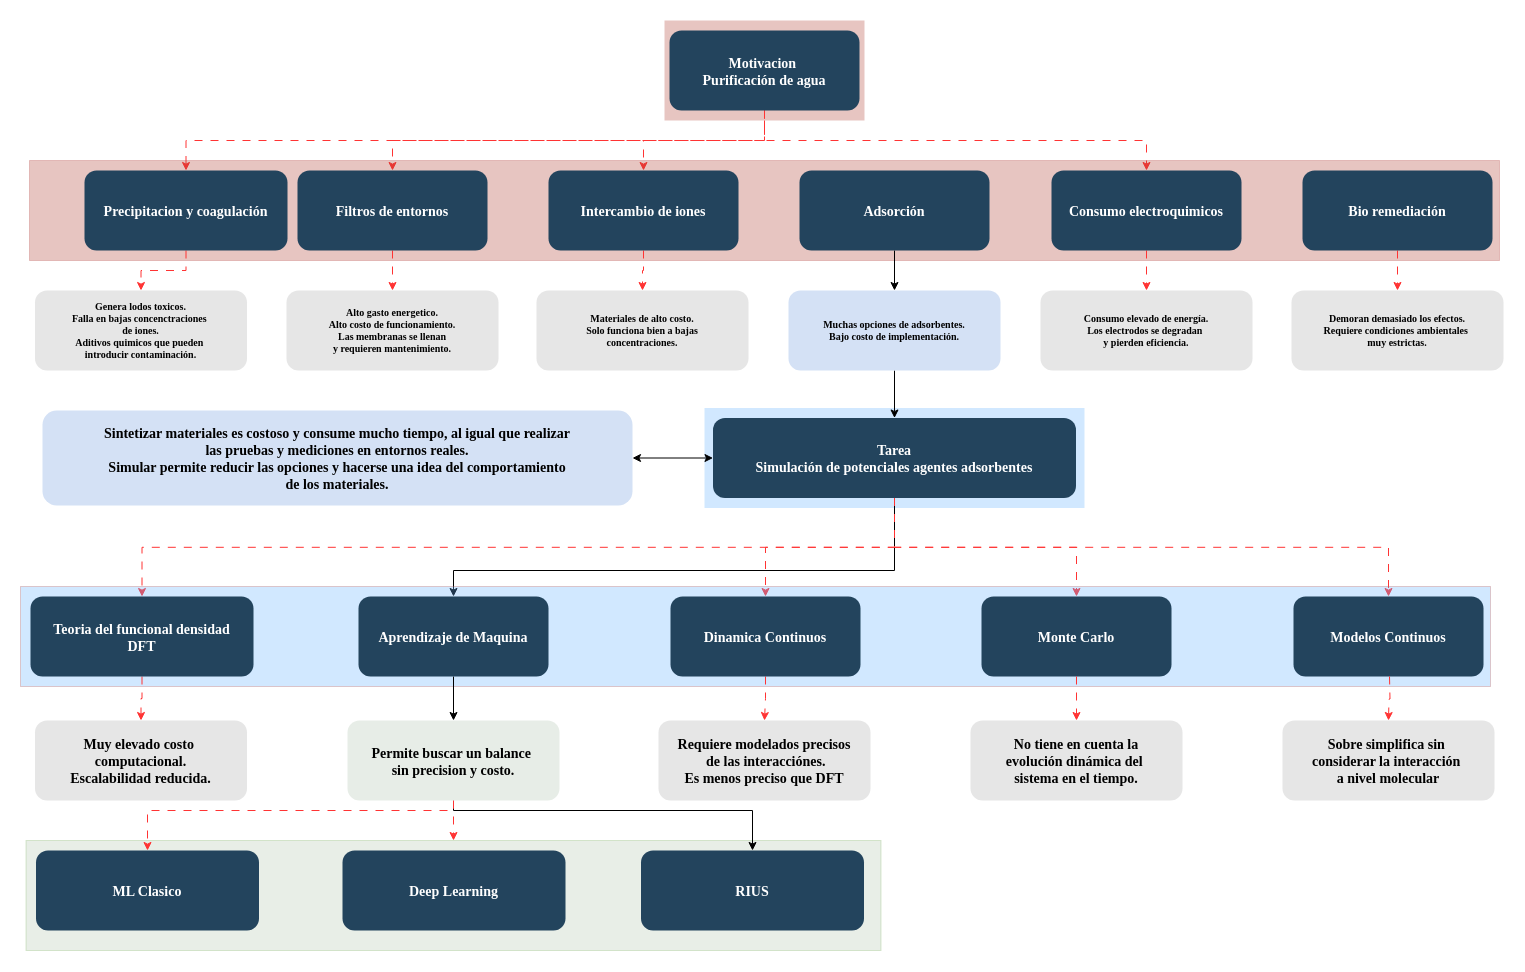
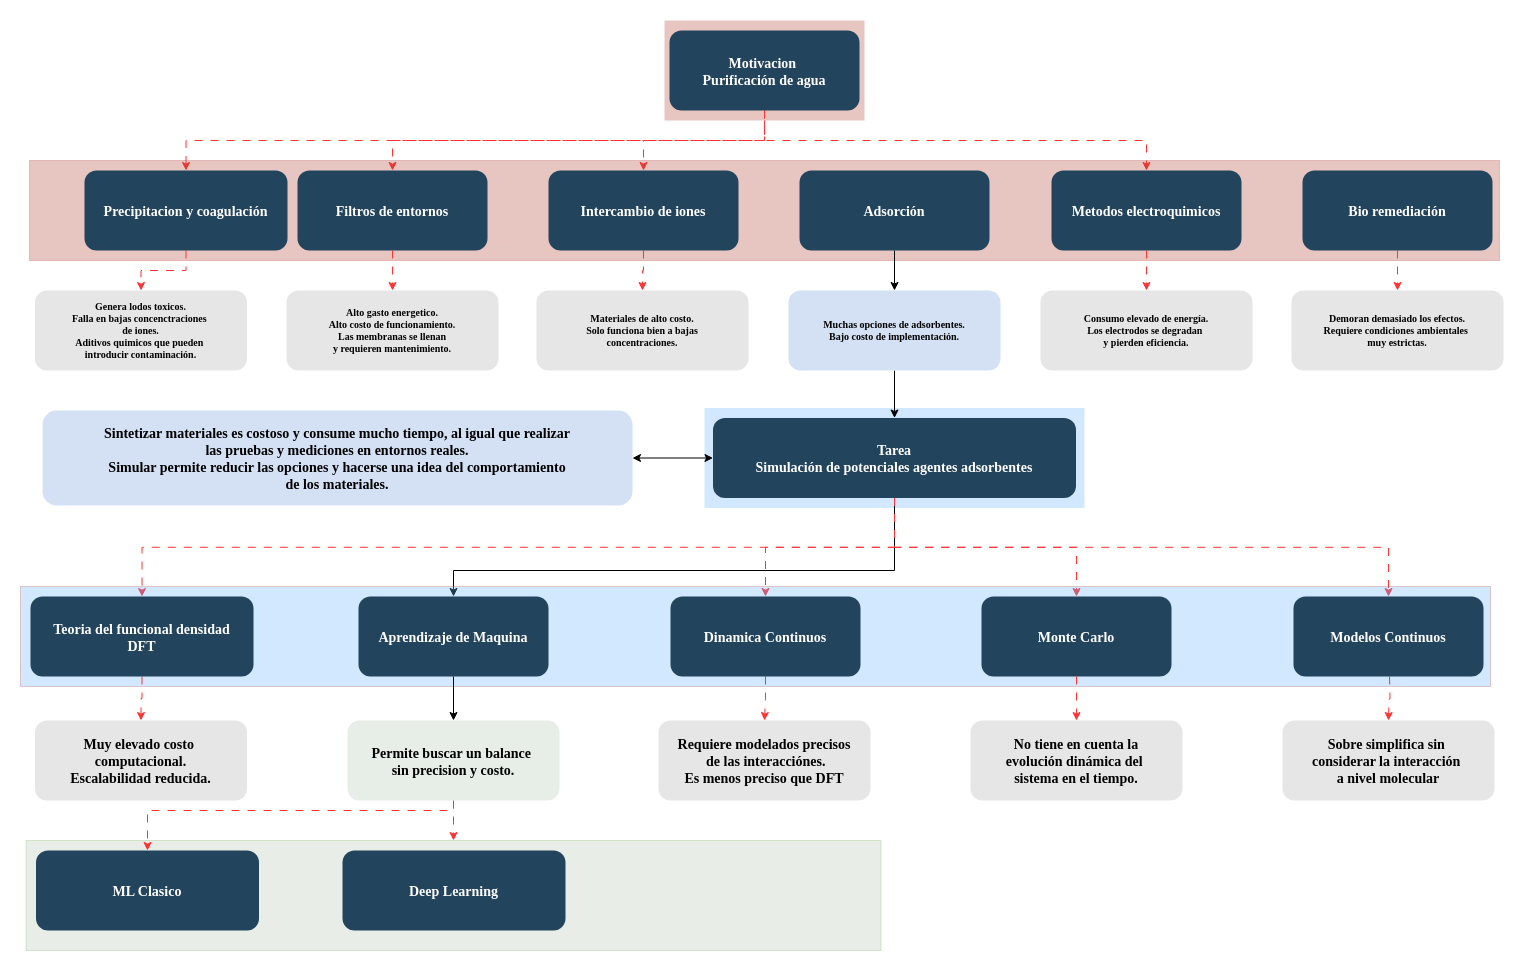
node "Consumo electroquimicos": label "Consumo electroquimicos" -> "Metodos electroquimicos"
edge "Permite buscar un balance sin precision y costo." -> "RIUS": removed
node "RIUS": removed
